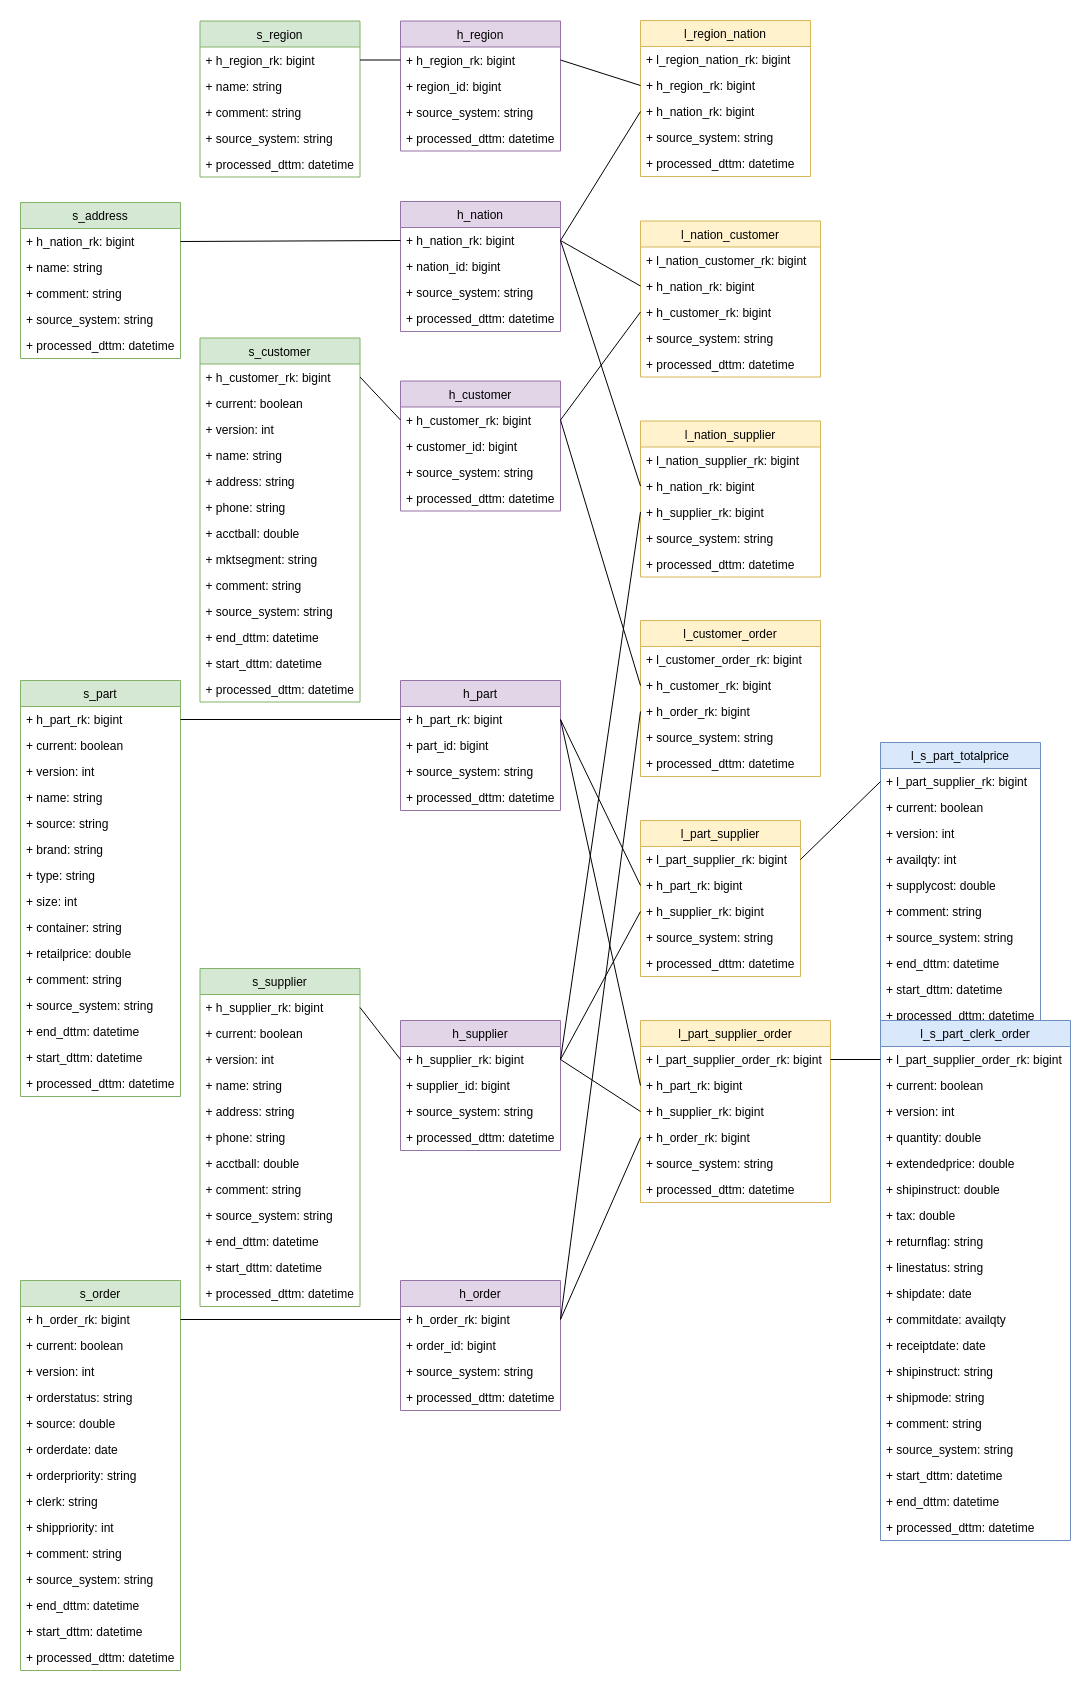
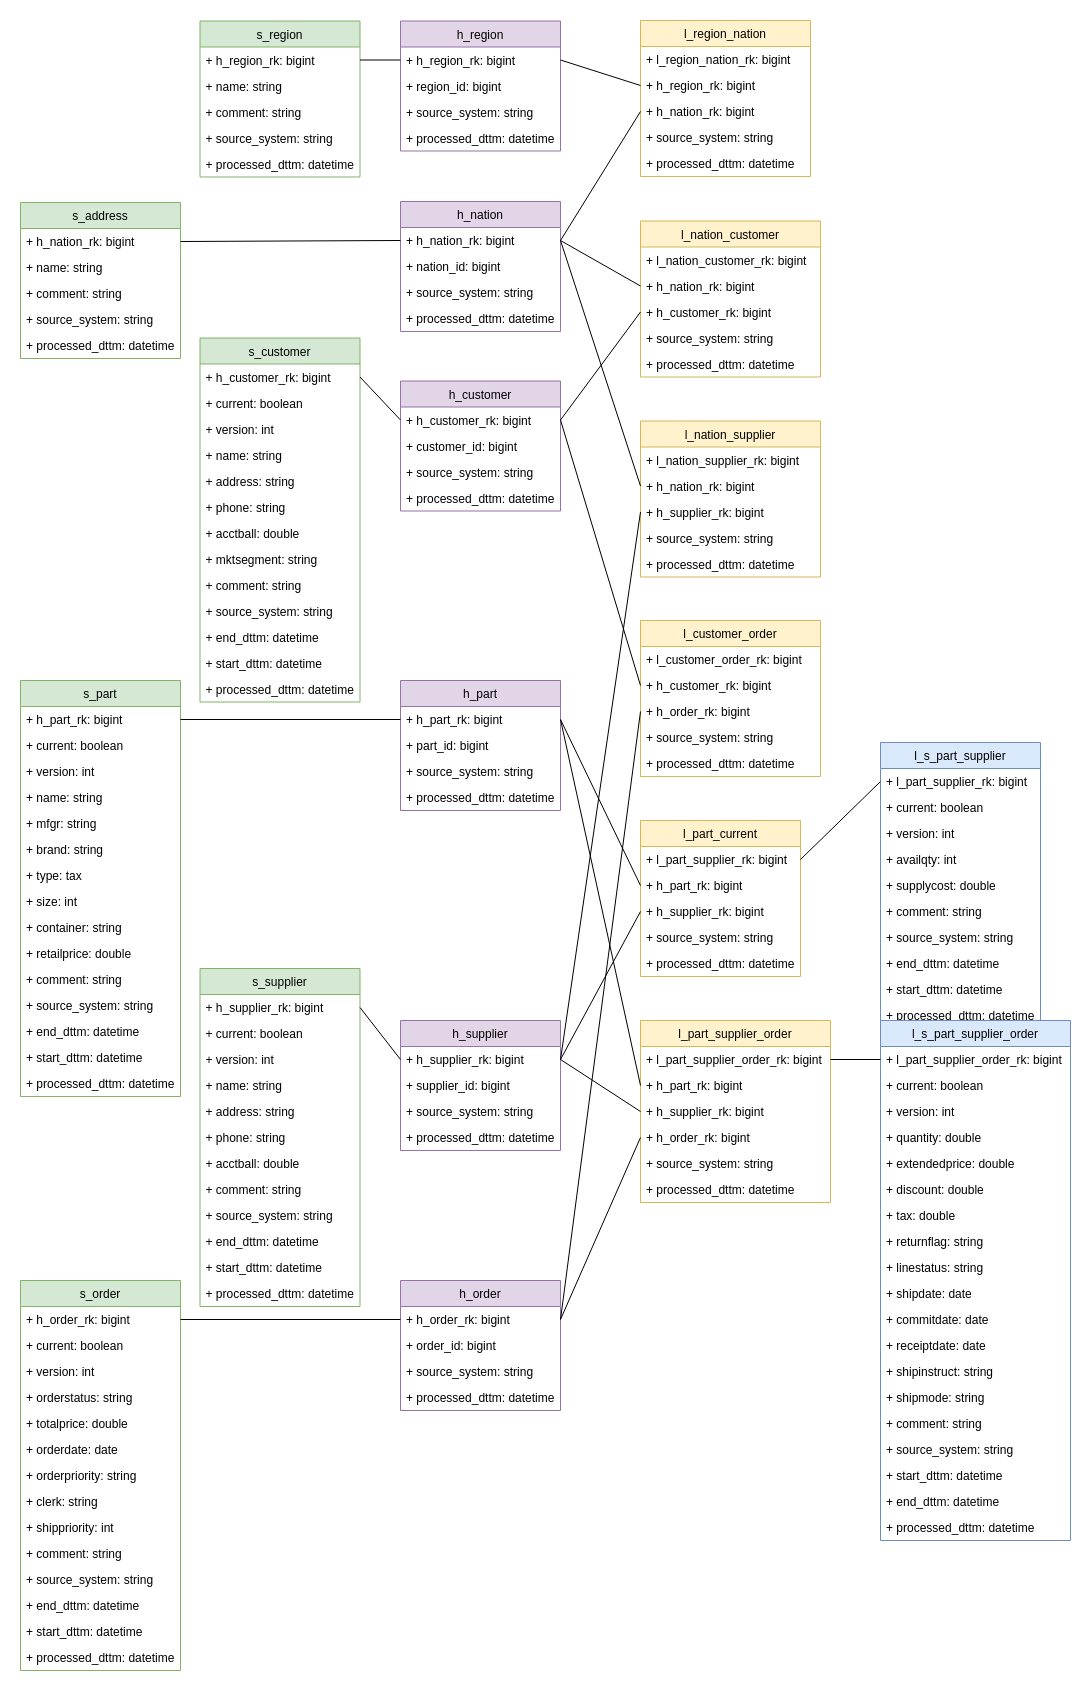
node "l_s_part_totalprice": label "l_s_part_totalprice" -> "l_s_part_supplier"
node "+ source: string": label "+ source: string" -> "+ mfgr: string"
node "l_part_supplier": label "l_part_supplier" -> "l_part_current"
node "+ type: string": label "+ type: string" -> "+ type: tax"
node "l_s_part_clerk_order": label "l_s_part_clerk_order" -> "l_s_part_supplier_order"
node "+ shipinstruct: double": label "+ shipinstruct: double" -> "+ discount: double"
node "+ commitdate: availqty": label "+ commitdate: availqty" -> "+ commitdate: date"
node "+ source: double": label "+ source: double" -> "+ totalprice: double"
